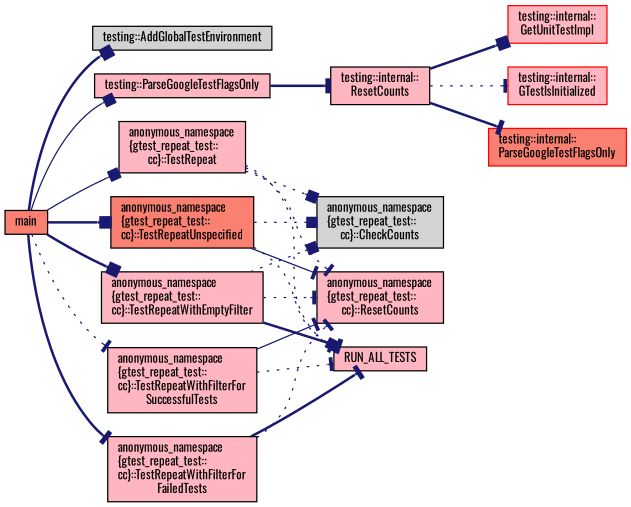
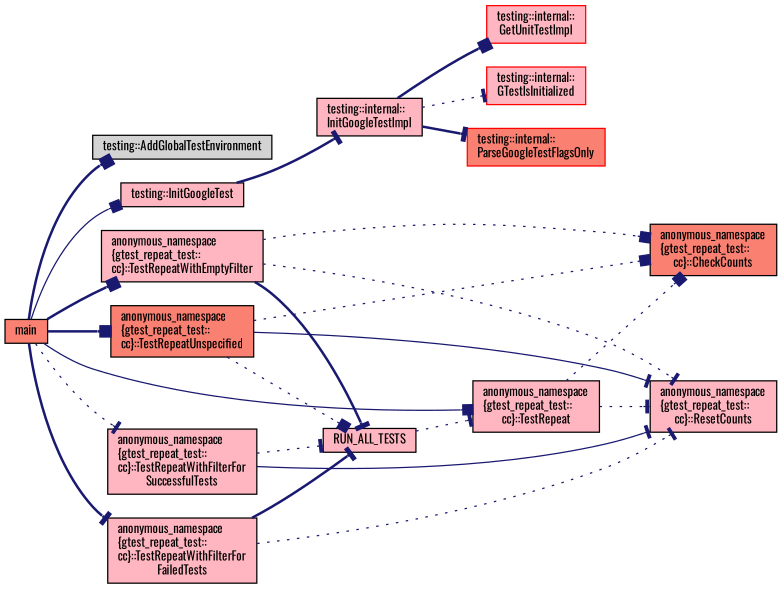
node "testing::ParseGoogleTestFlagsOnly": label "testing::ParseGoogleTestFlagsOnly" -> "testing::InitGoogleTest"
node "testing::internal:: ResetCounts": label "testing::internal:: ResetCounts" -> "testing::internal:: InitGoogleTestImpl"
node "anonymous_namespace {gtest_repeat_test:: cc}::CheckCounts": fillcolor lightgrey -> salmon
edge "anonymous_namespace {gtest_repeat_test:: cc}::TestRepeat" -> "RUN_ALL_TESTS": reversed
